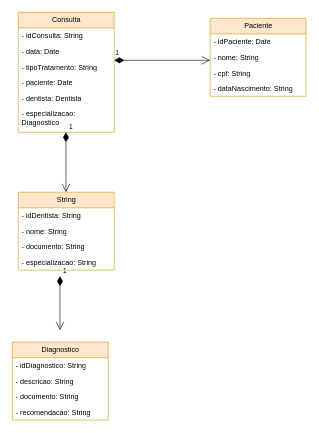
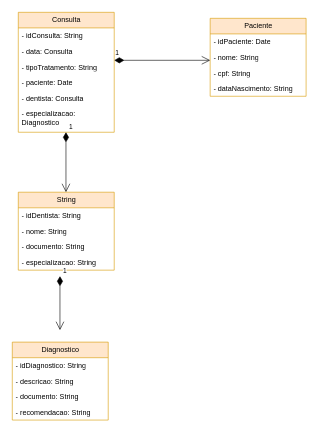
node "- data: Date": label "- data: Date" -> "- data: Consulta"
node "- dentista: Dentista": label "- dentista: Dentista" -> "- dentista: Consulta"
